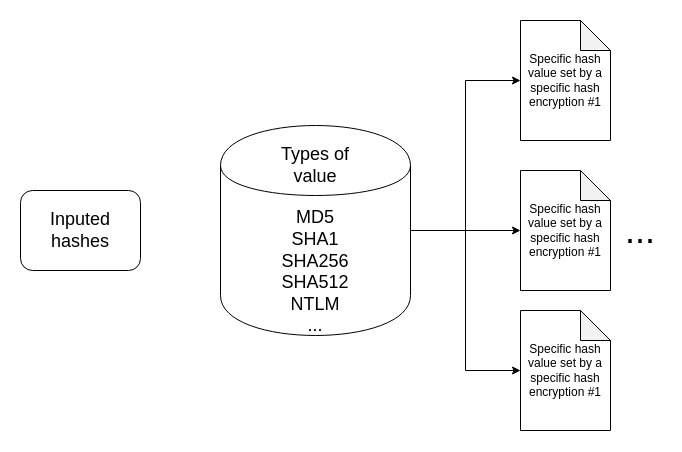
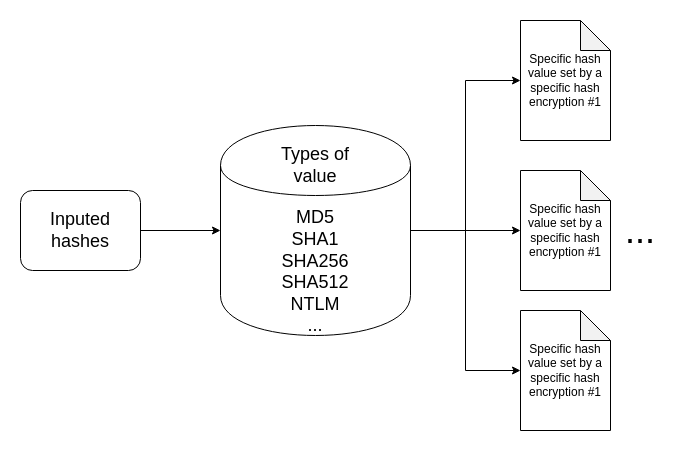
edge "Inputed hashes" -> "MD5 SHA1 SHA256 SHA512 NTLM ...": added
